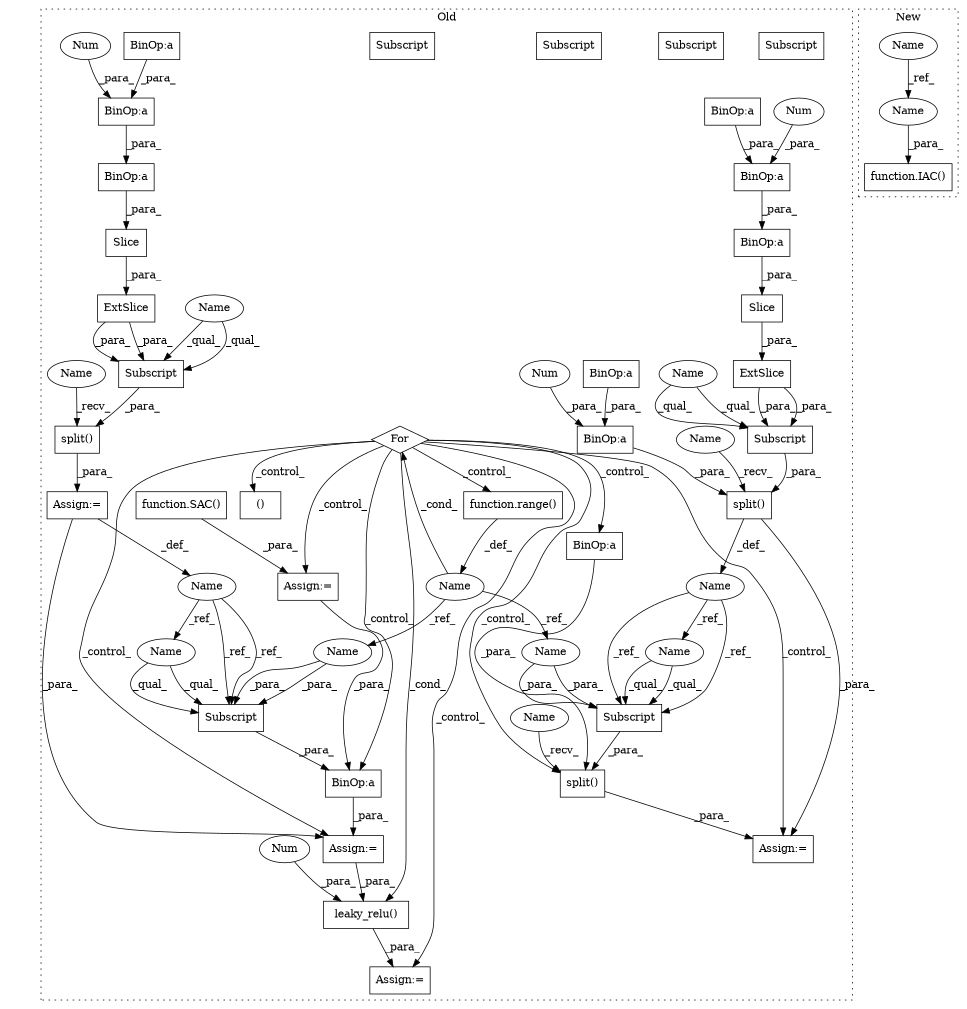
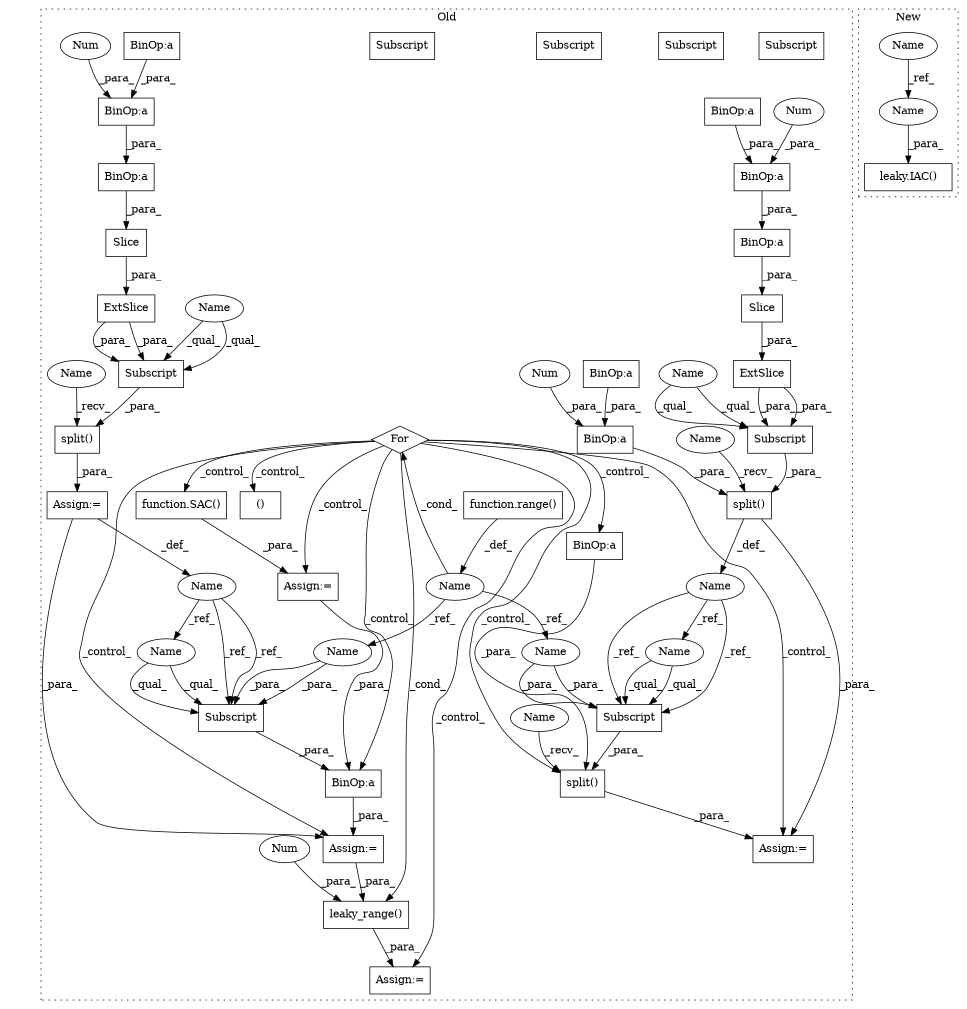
node "function.IAC()": label "function.IAC()" -> "leaky.IAC()"
edge "For" -> "function.range()": now "For" -> "function.SAC()"
node "leaky_relu()": label "leaky_relu()" -> "leaky_range()"
